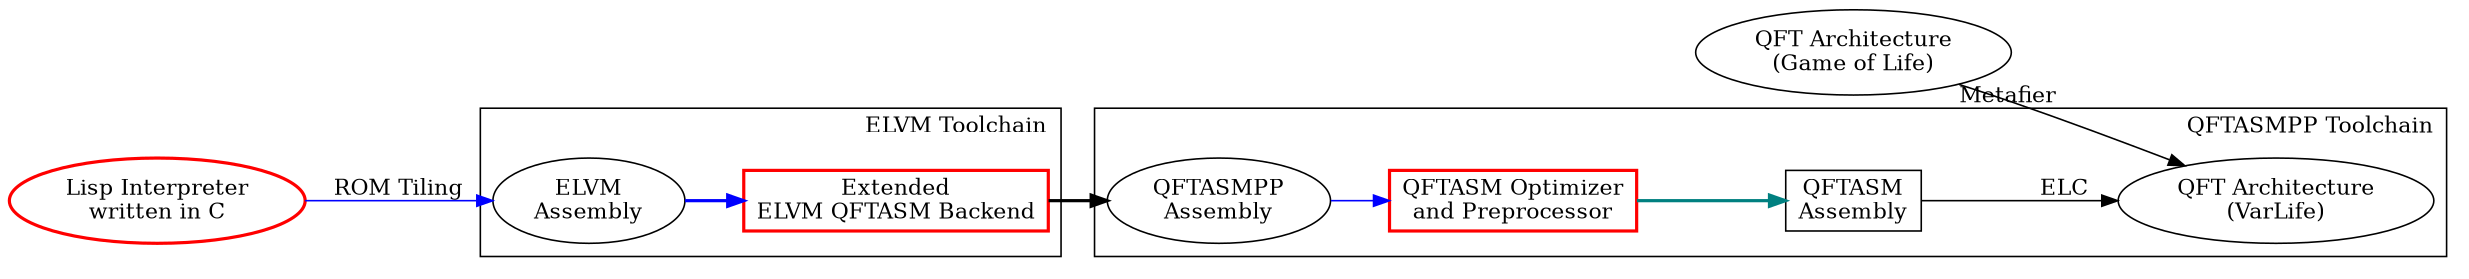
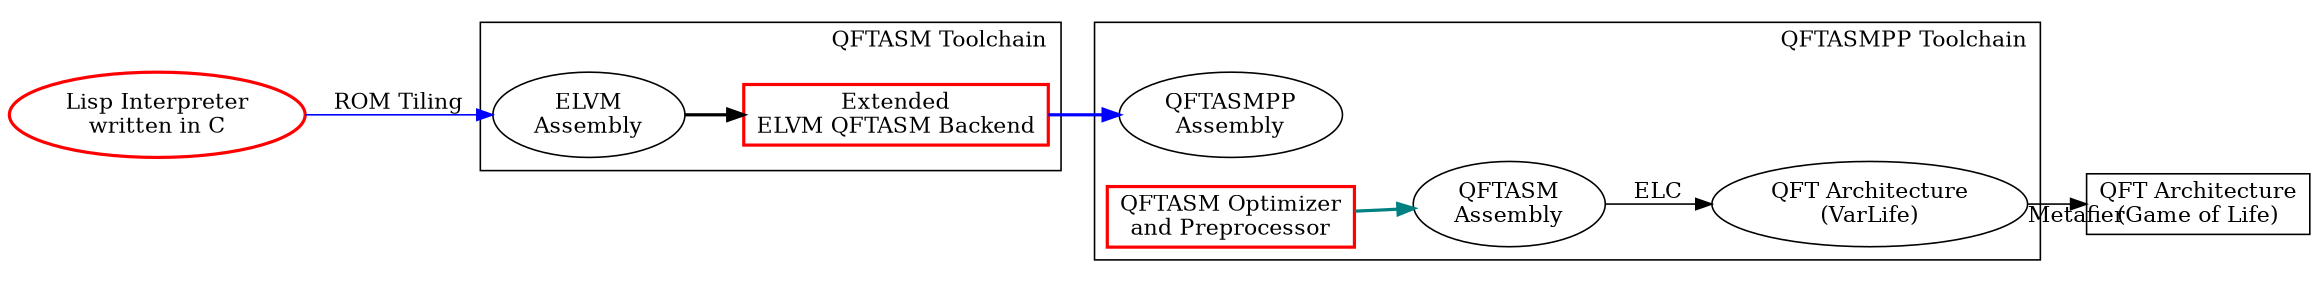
node "QFT Architecture (Game of Life)": shape ellipse -> box
edge "QFT Architecture (Game of Life)" -> "QFT Architecture (VarLife)": reversed
cluster "ELVM Toolchain": label "ELVM Toolchain" -> "QFTASM Toolchain"
edge "ELVM Assembly" -> "Extended ELVM QFTASM Backend": color blue -> black
edge "Extended ELVM QFTASM Backend" -> "QFTASMPP Assembly": color black -> blue
edge "QFTASMPP Assembly" -> "QFTASM Optimizer and Preprocessor": removed
node "QFTASM Assembly": shape box -> ellipse
